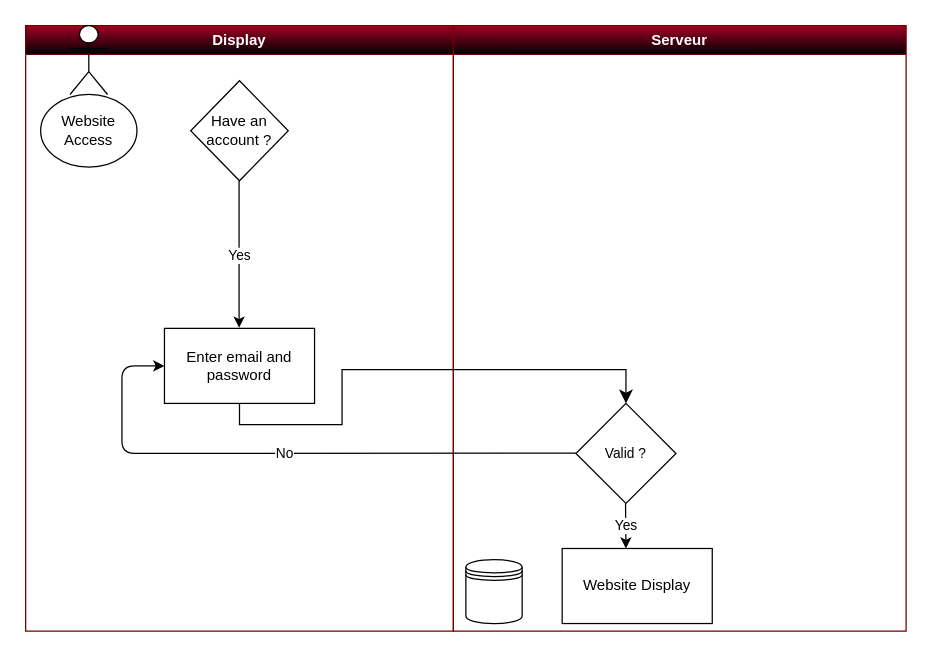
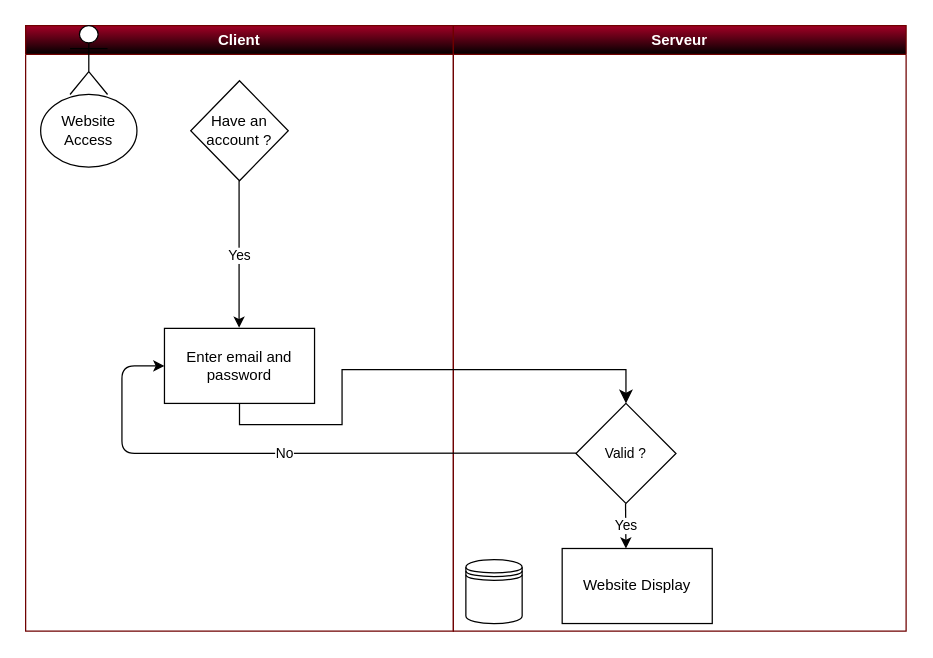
node "Display": label "Display" -> "Client"
